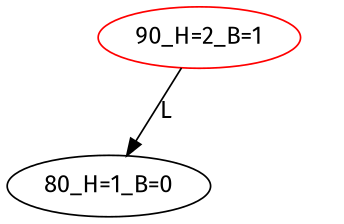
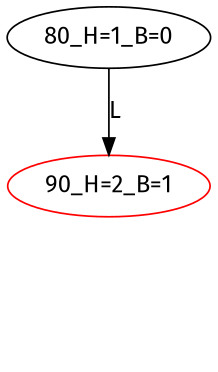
edge "90_H=2_B=1" -> "80_H=1_B=0": reversed
